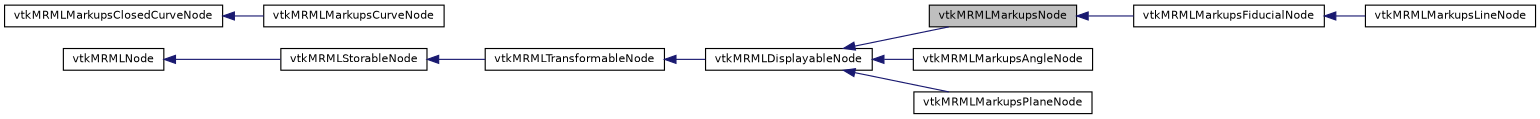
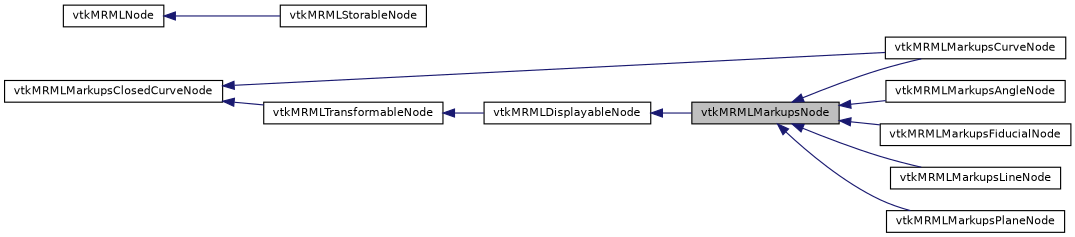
edge "vtkMRMLMarkupsLineNode" -> "vtkMRMLMarkupsFiducialNode": now "vtkMRMLMarkupsLineNode" -> "vtkMRMLMarkupsNode"
edge "vtkMRMLTransformableNode" -> "vtkMRMLStorableNode": now "vtkMRMLTransformableNode" -> "vtkMRMLMarkupsClosedCurveNode"
edge "vtkMRMLMarkupsAngleNode" -> "vtkMRMLDisplayableNode": now "vtkMRMLMarkupsAngleNode" -> "vtkMRMLMarkupsNode"
edge "vtkMRMLMarkupsCurveNode" -> "vtkMRMLMarkupsNode": added
edge "vtkMRMLMarkupsPlaneNode" -> "vtkMRMLDisplayableNode": now "vtkMRMLMarkupsPlaneNode" -> "vtkMRMLMarkupsNode"
